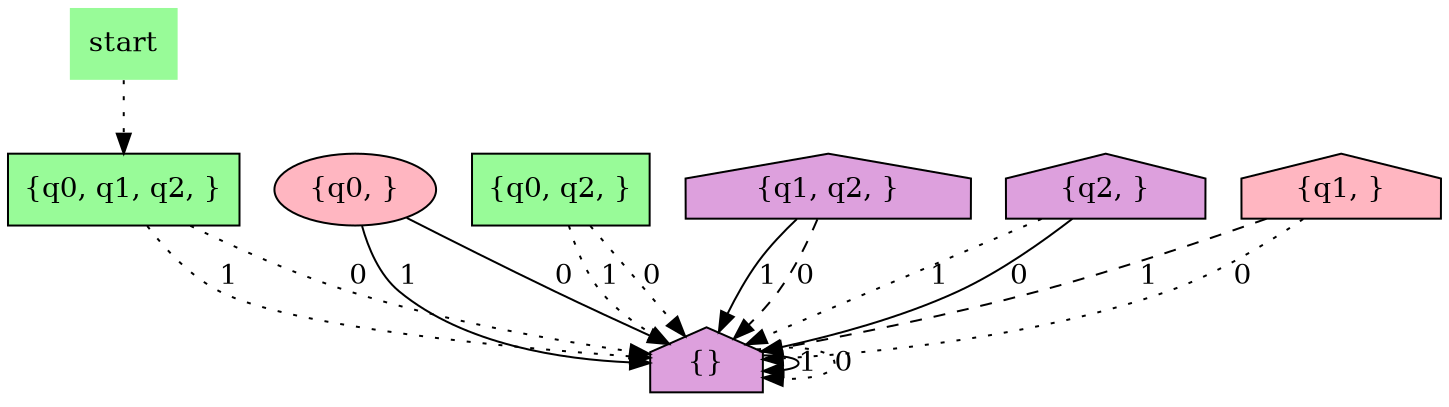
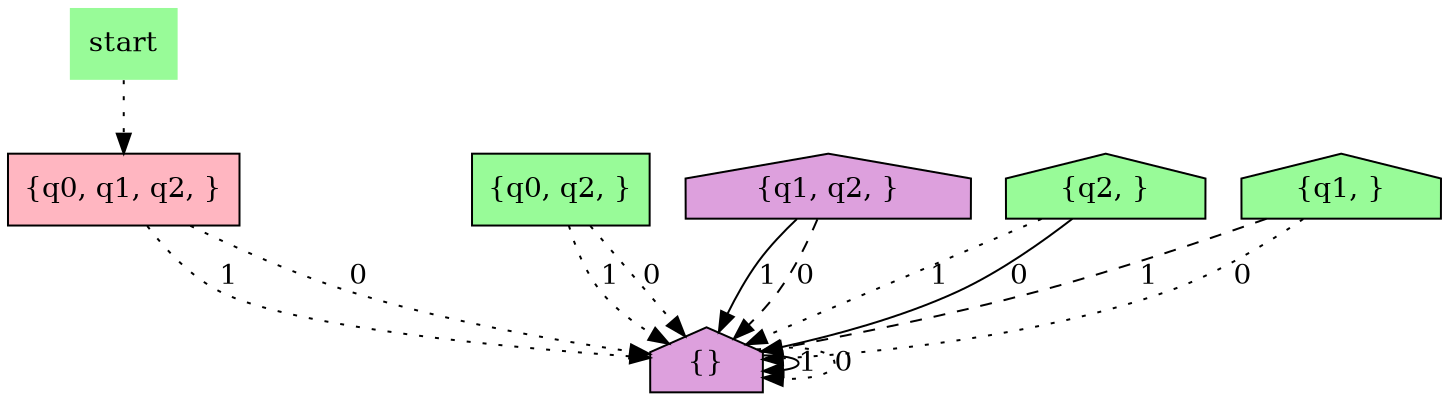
node "{q0, q1, q2, }": fillcolor palegreen -> lightpink
node "{q0, }": removed
node "{q2, }": fillcolor plum -> palegreen
node "{q1, }": fillcolor lightpink -> palegreen
